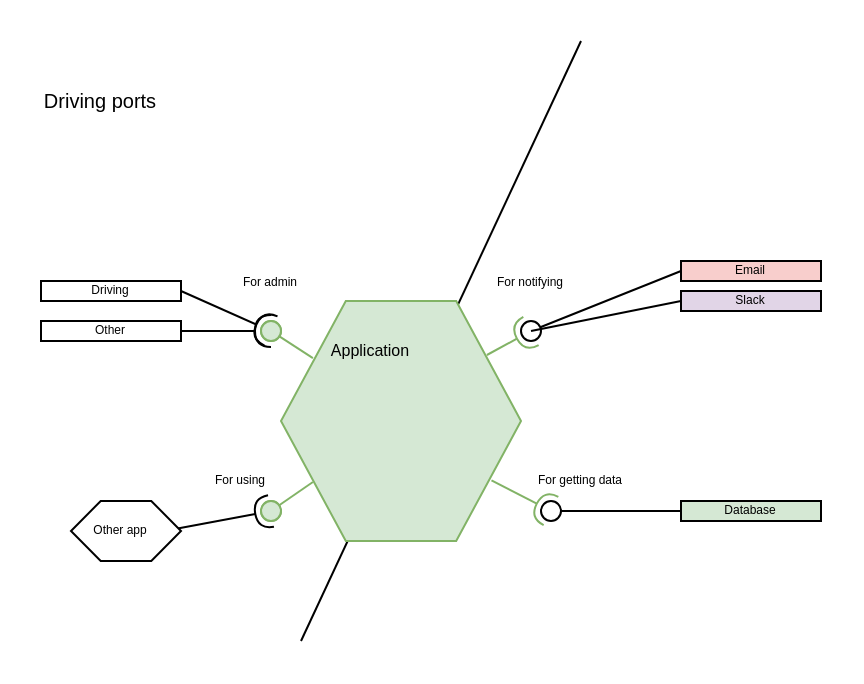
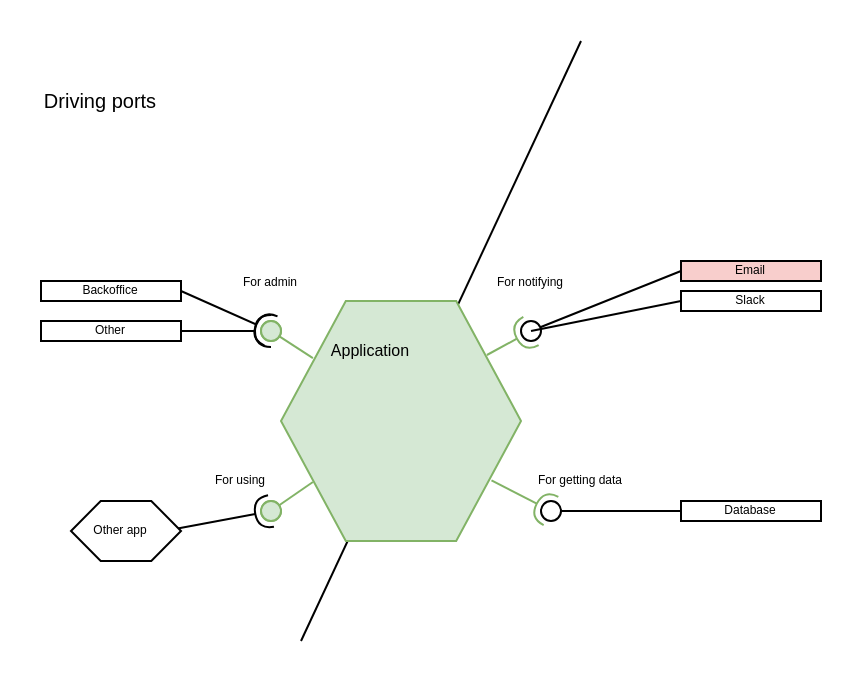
node "Driving": label "Driving" -> "Backoffice"
node "Slack": fillcolor #e1d5e7 -> #ffffff
node "Database": fillcolor #d5e8d4 -> #ffffff
